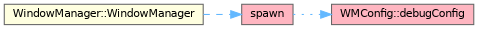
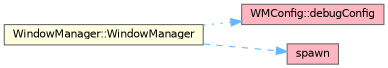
edge "spawn" -> "WMConfig::debugConfig": now "WindowManager::WindowManager" -> "WMConfig::debugConfig"
